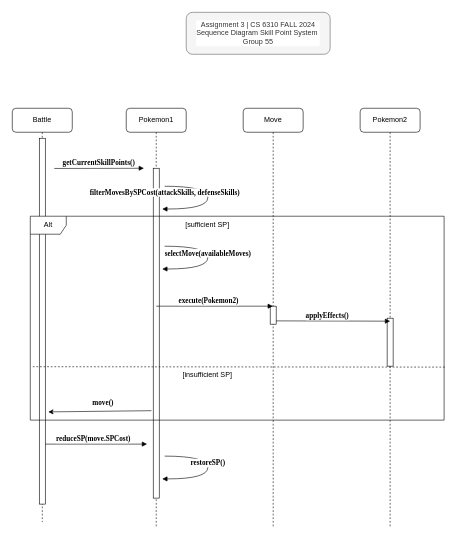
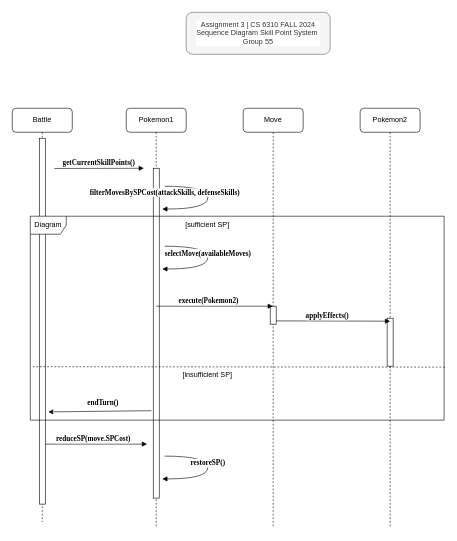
node "Alt": label "Alt" -> "Diagram"
node "move()": label "move()" -> "endTurn()"
